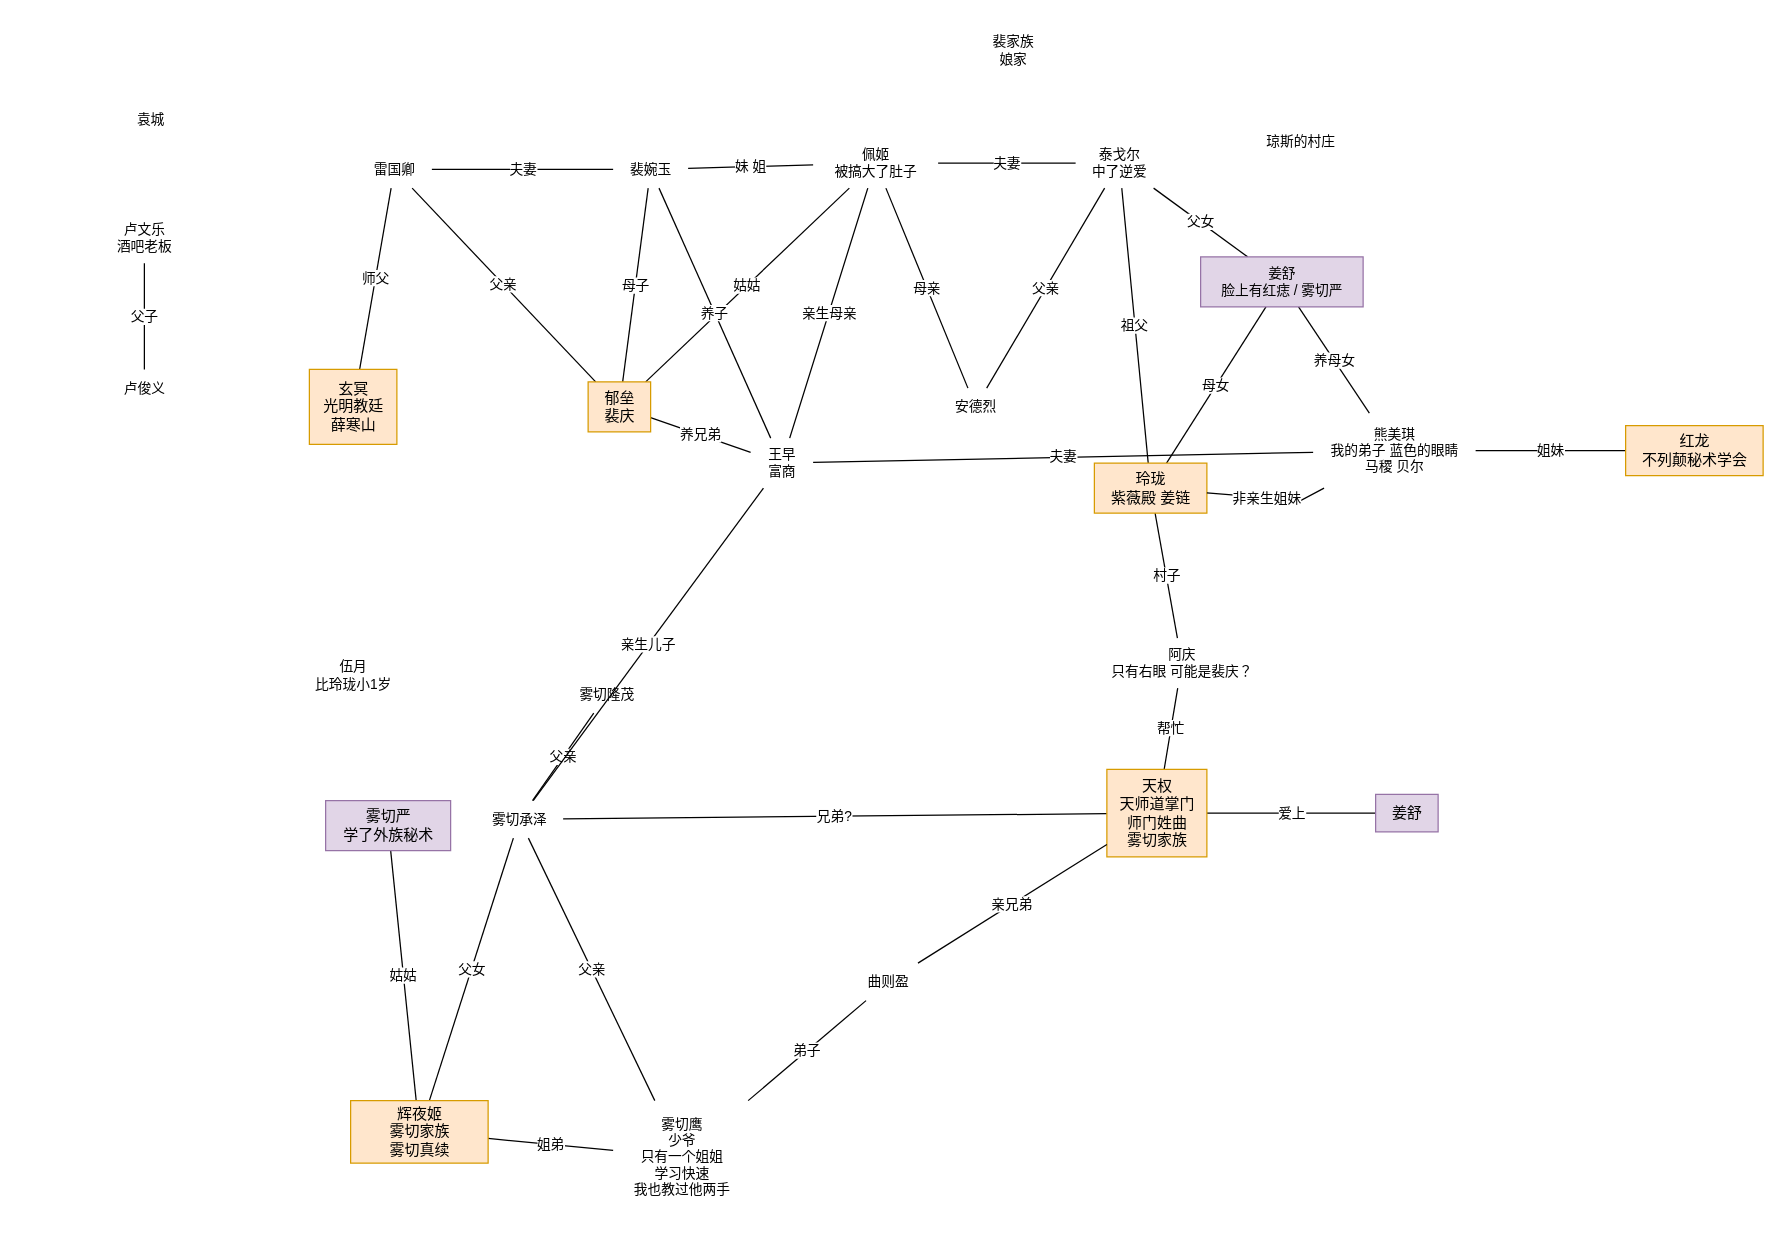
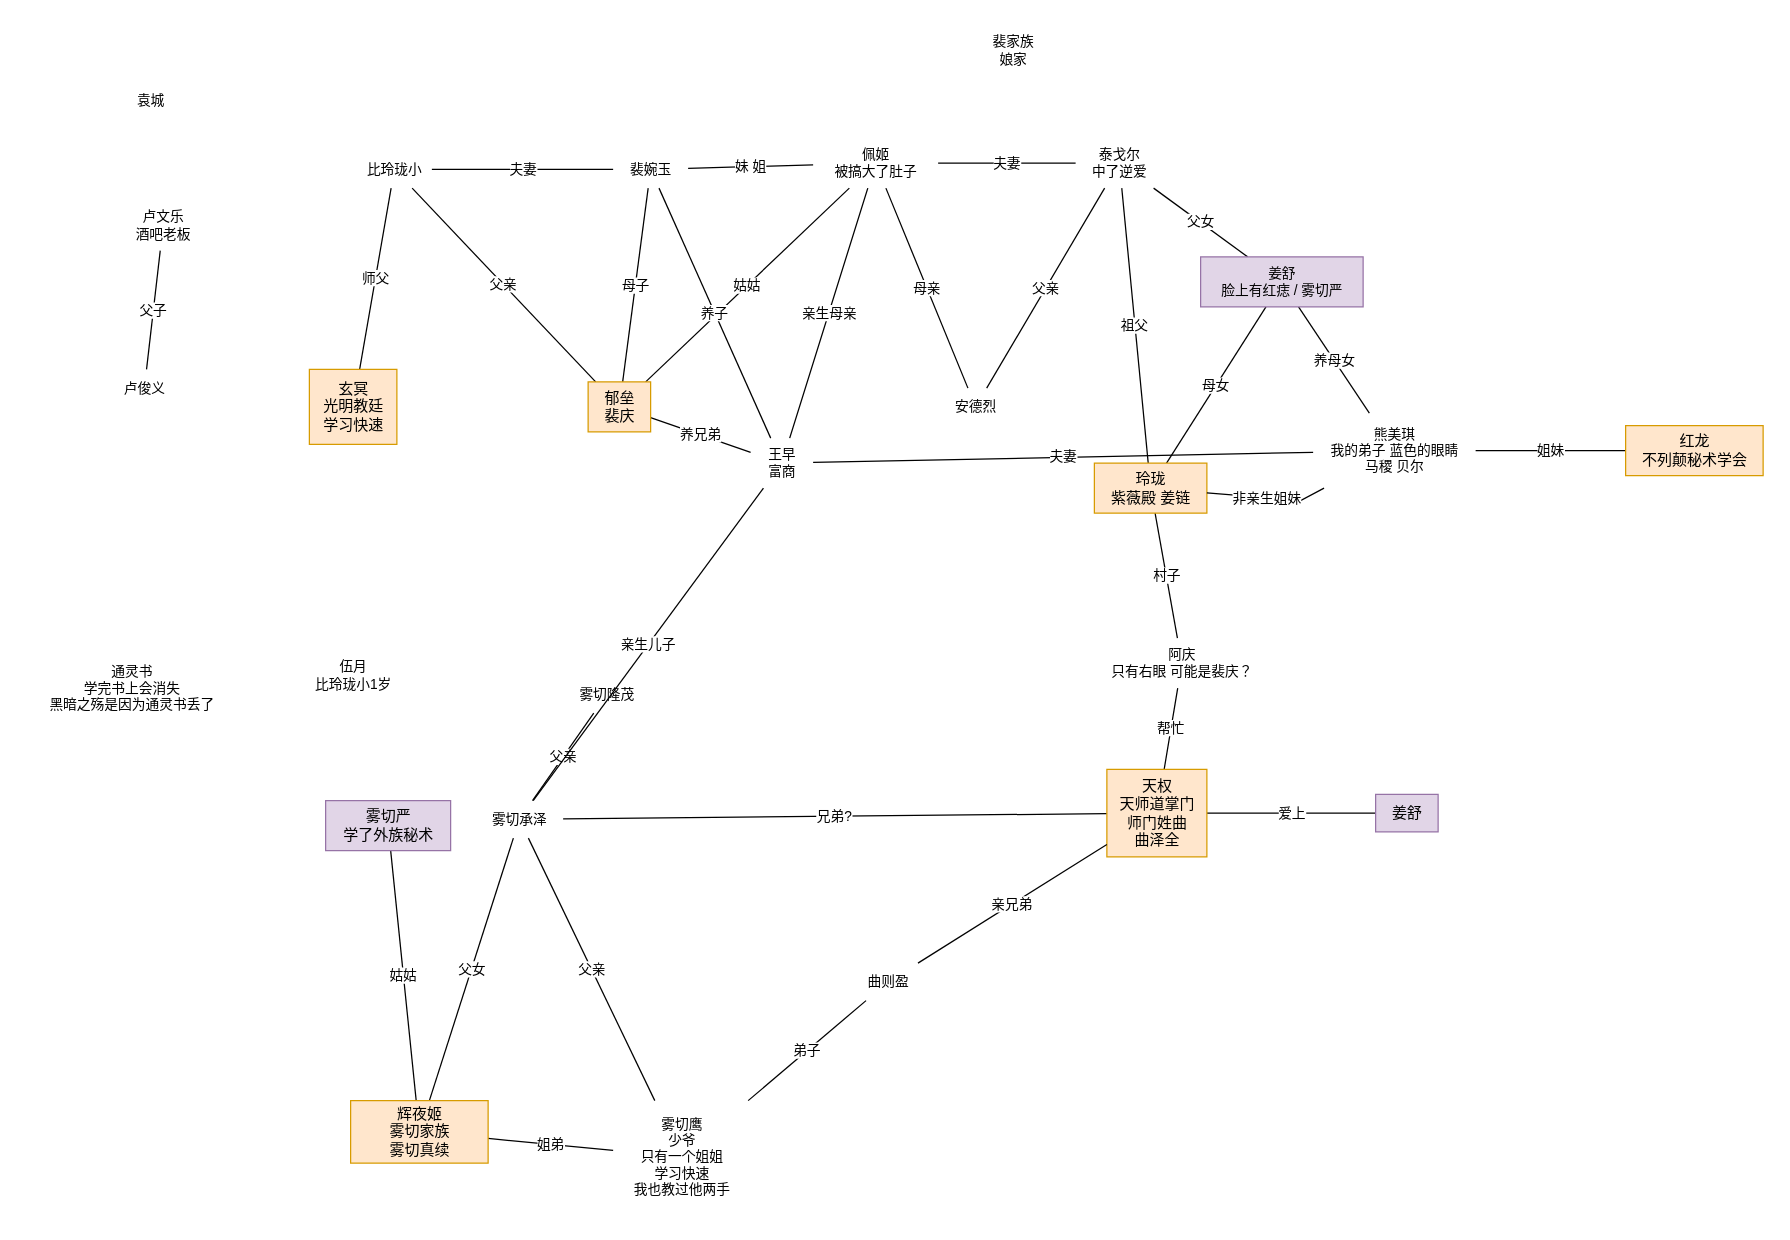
node "袁城": moved (151, 119) -> (151, 101)
node "琼斯的村庄": removed
node "雷国卿": label "雷国卿" -> "比玲珑小"
node "卢文乐 酒吧老板": moved (144, 238) -> (163, 226)
node "玄冥 光明教廷 薛寒山": label "玄冥 光明教廷 薛寒山" -> "玄冥 光明教廷 学习快速"
node "通灵书 学完书上会消失 黑暗之殇是因为通灵书丢了": added
node "天权 天师道掌门 师门姓曲 雾切家族": label "天权 天师道掌门 师门姓曲 雾切家族" -> "天权 天师道掌门 师门姓曲 曲泽全"
